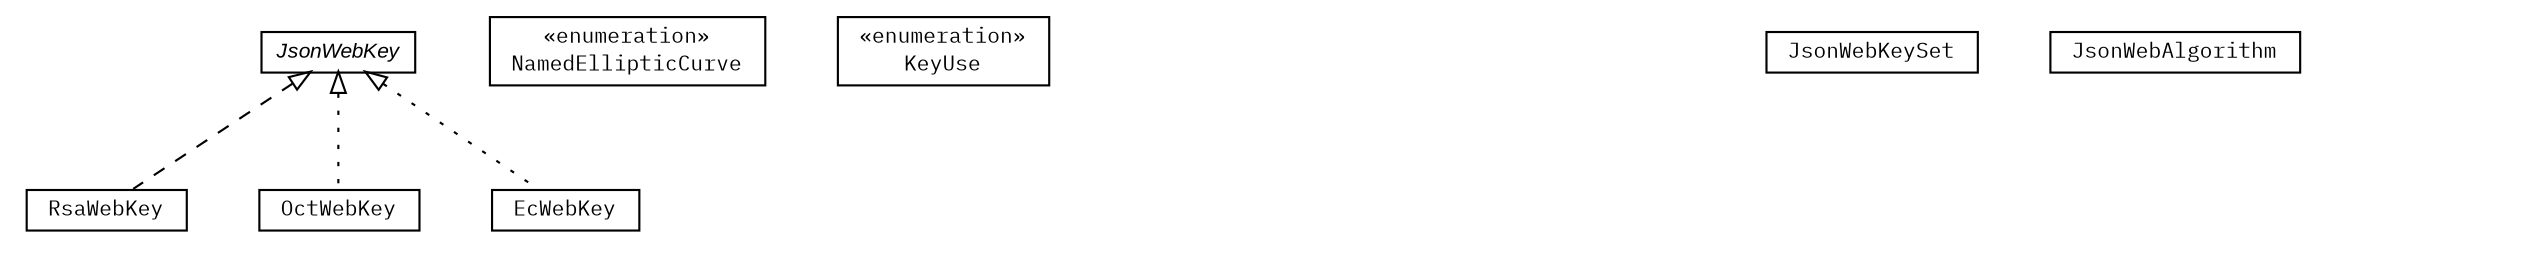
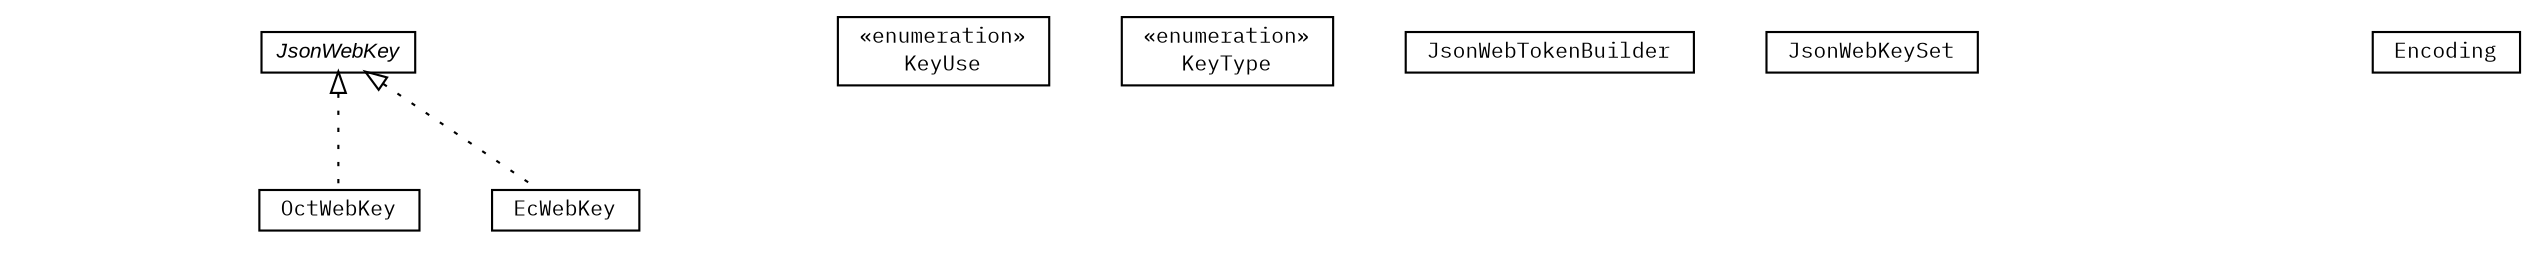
node "NamedEllipticCurve": removed
node "KeyType": added
node "JsonWebTokenBuilder": added
node "JsonWebAlgorithm": removed
node "Encoding": added
node "RsaWebKey": removed
